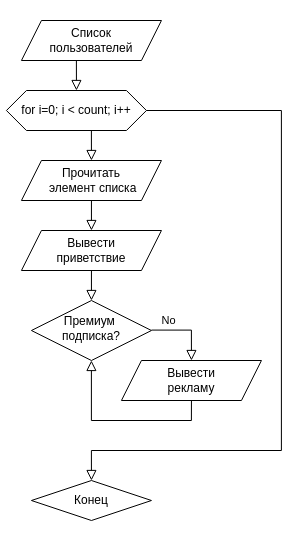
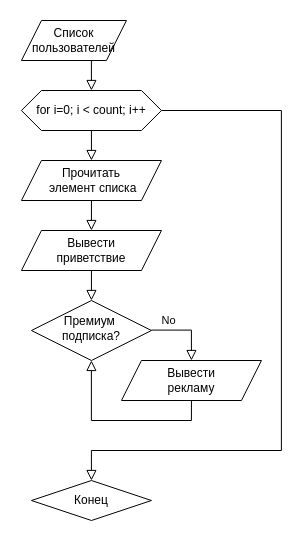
node "Список пользователей": size 140x40 -> 105x40
node "for i=0; i < count; i++": moved (76, 111) -> (91, 111)
